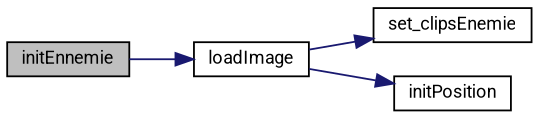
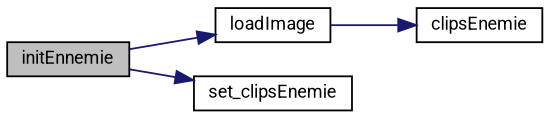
edge "loadImage" -> "set_clipsEnemie": now "initEnnemie" -> "set_clipsEnemie"
node "initPosition": label "initPosition" -> "clipsEnemie"
